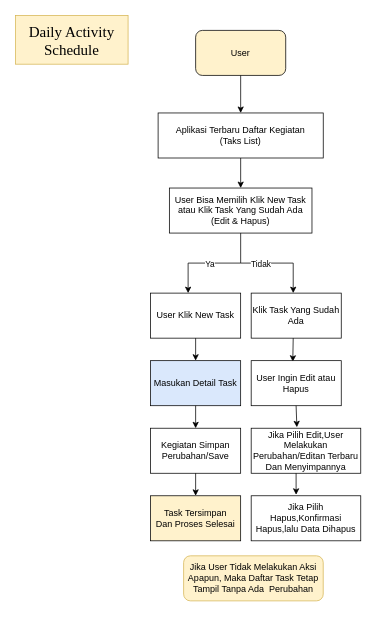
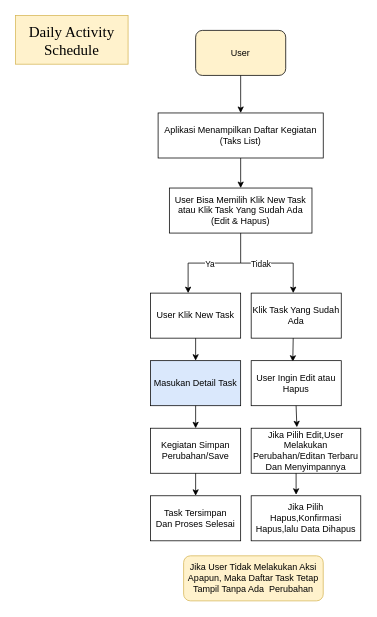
node "Aplikasi Terbaru Daftar Kegiatan (Taks List)": label "Aplikasi Terbaru Daftar Kegiatan (Taks List)" -> "Aplikasi Menampilkan Daftar Kegiatan (Taks List)"
node "Task Tersimpan Dan Proses Selesai": fillcolor #fff2cc -> #ffffff
